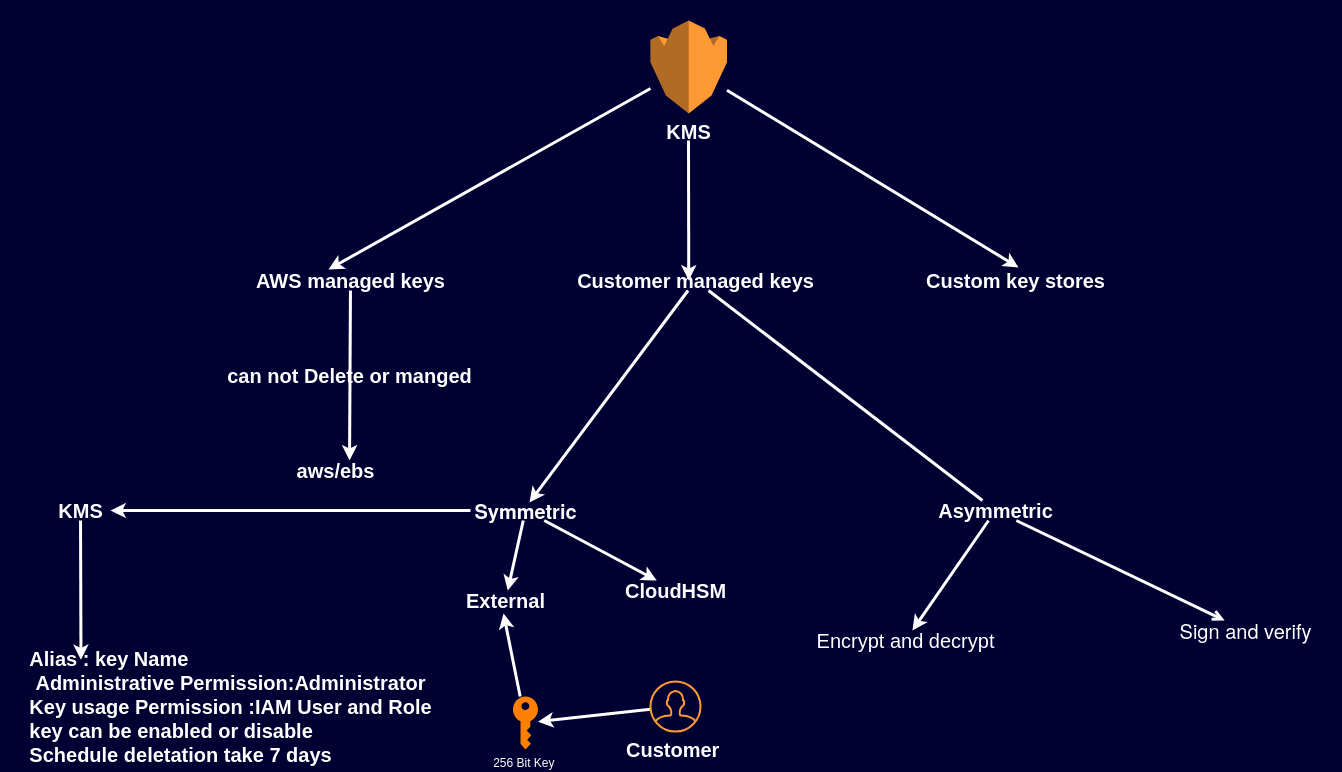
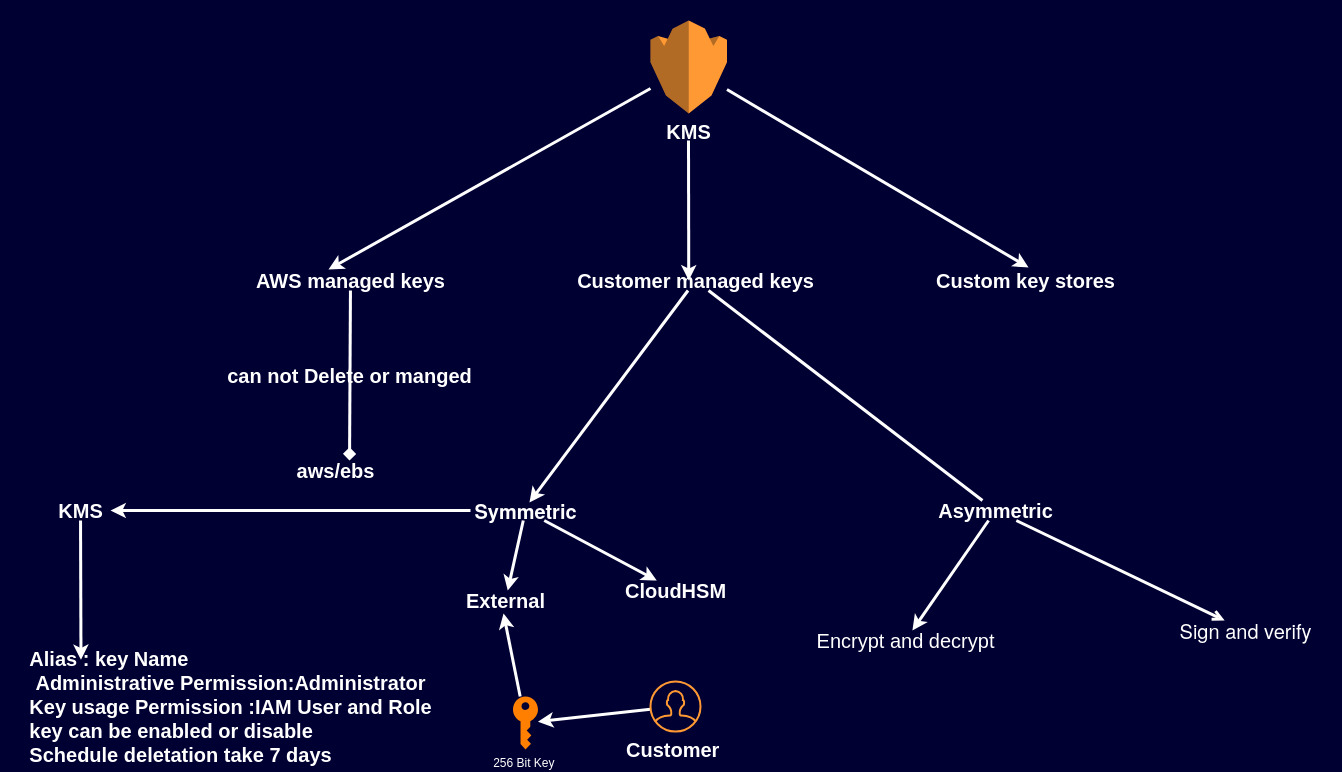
node "Custom key stores": moved (1016, 281) -> (1026, 281)
edge "AWS managed keys" -> "aws/ebs": arrowhead classic -> diamond
